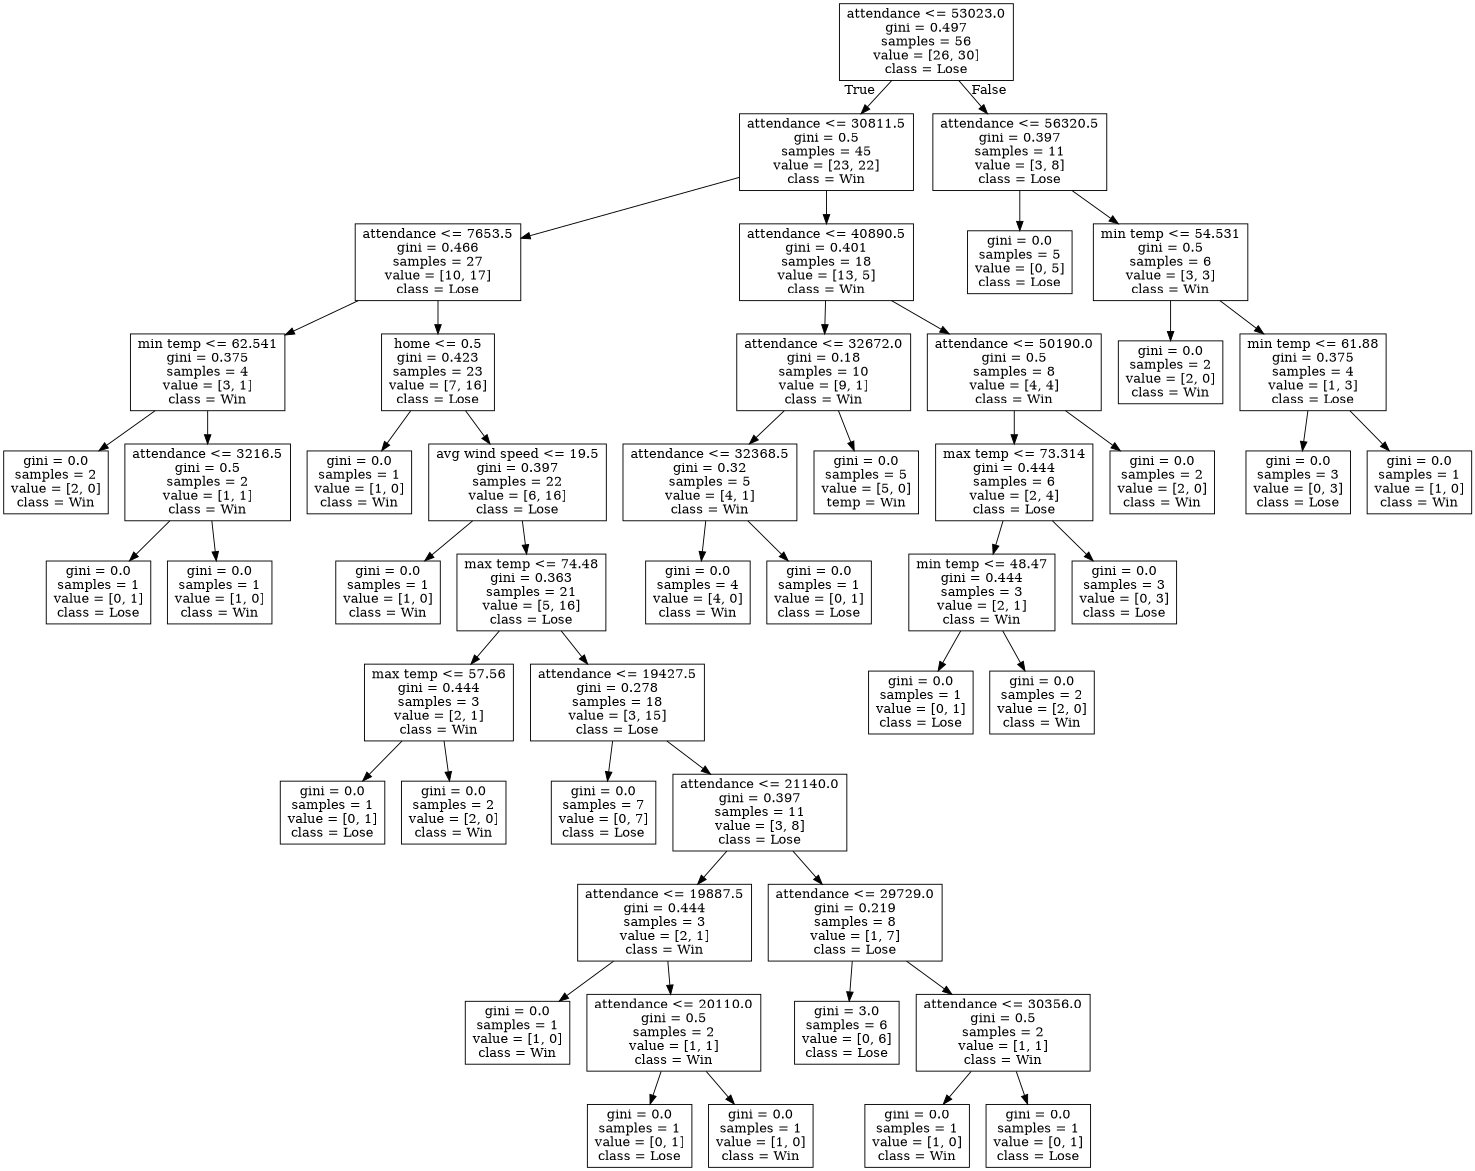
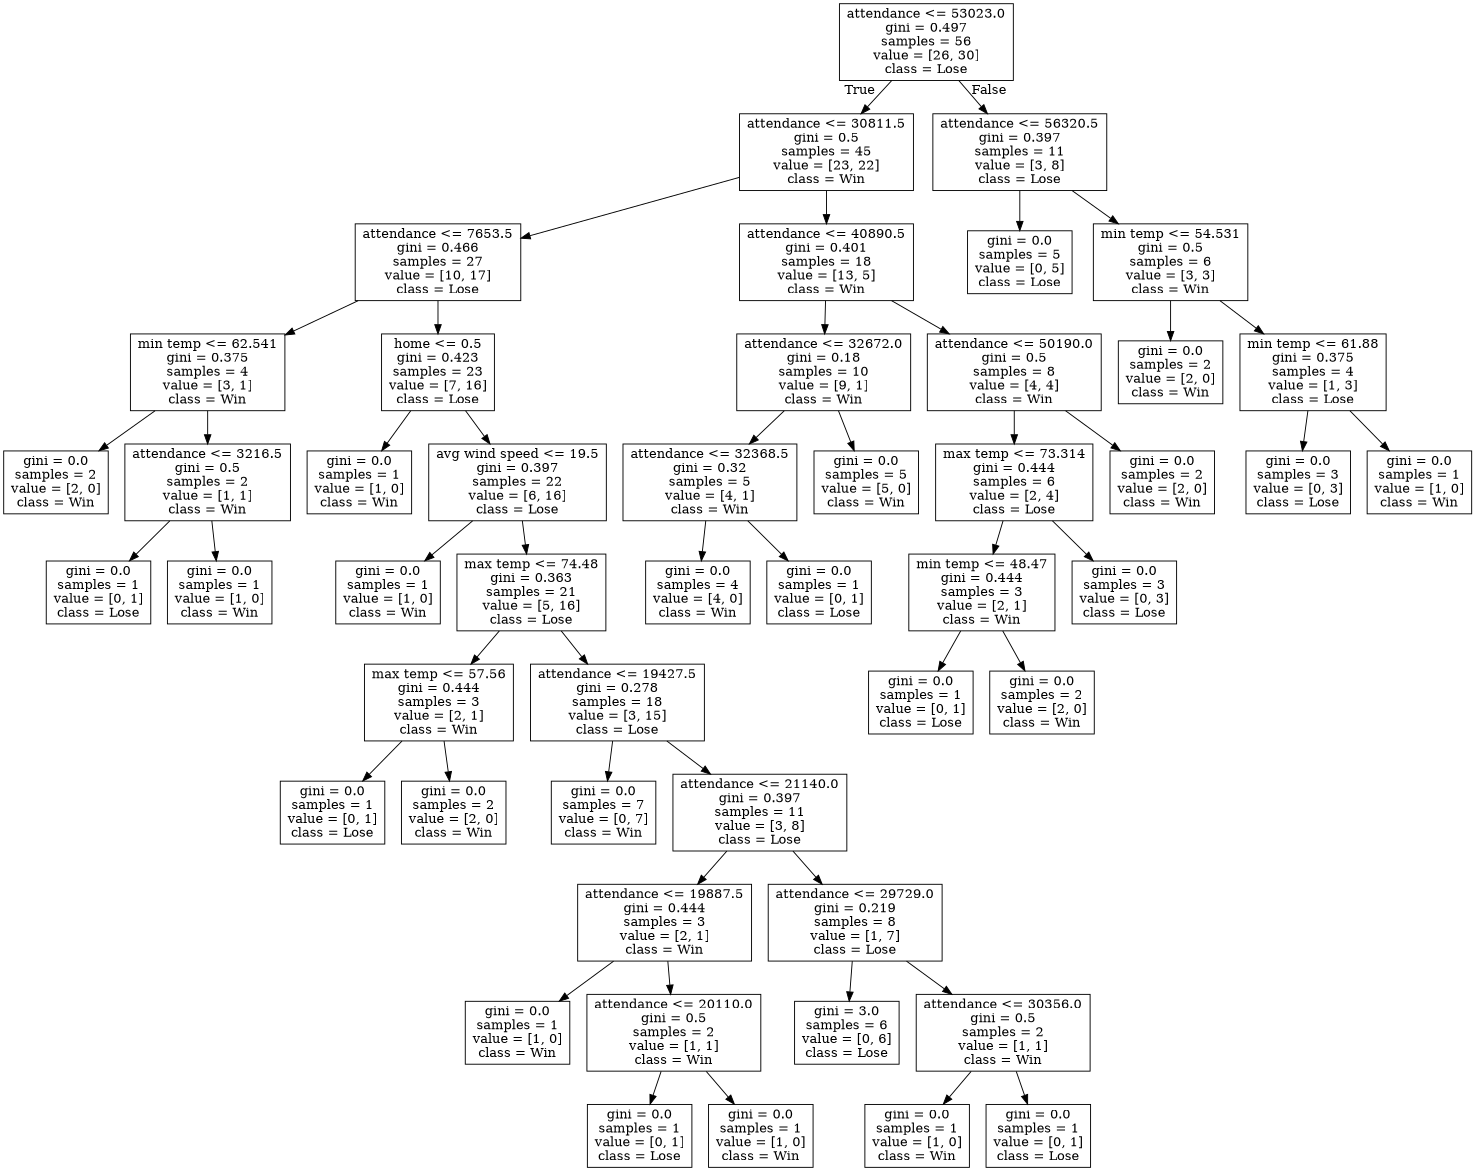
node "gini = 0.0 samples = 5 value = [5, 0] temp = Win": label "gini = 0.0 samples = 5 value = [5, 0] temp = Win" -> "gini = 0.0 samples = 5 value = [5, 0] class = Win"
node "gini = 0.0 samples = 7 value = [0, 7] class = Lose": label "gini = 0.0 samples = 7 value = [0, 7] class = Lose" -> "gini = 0.0 samples = 7 value = [0, 7] class = Win"
